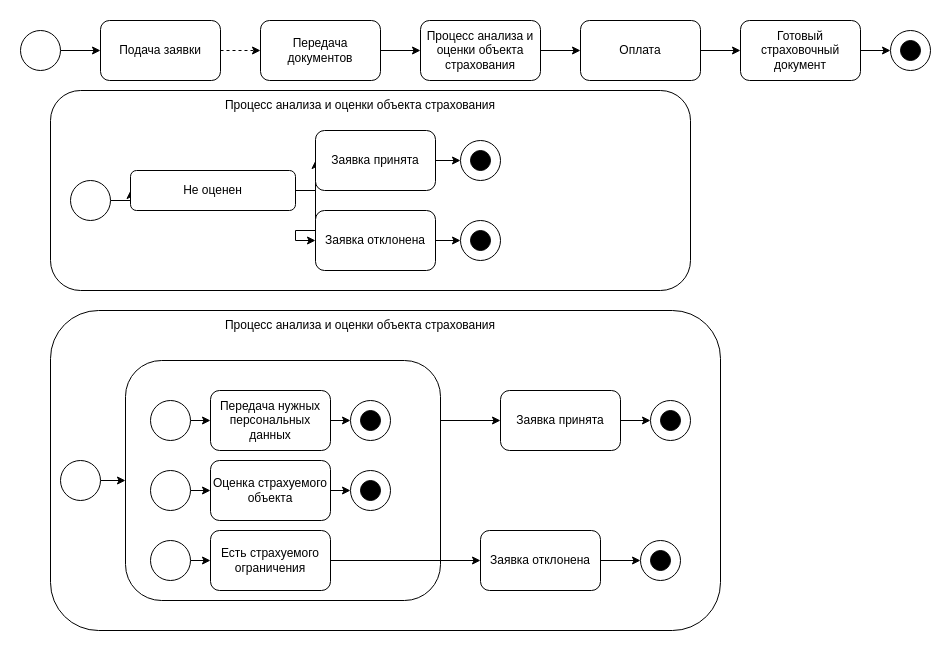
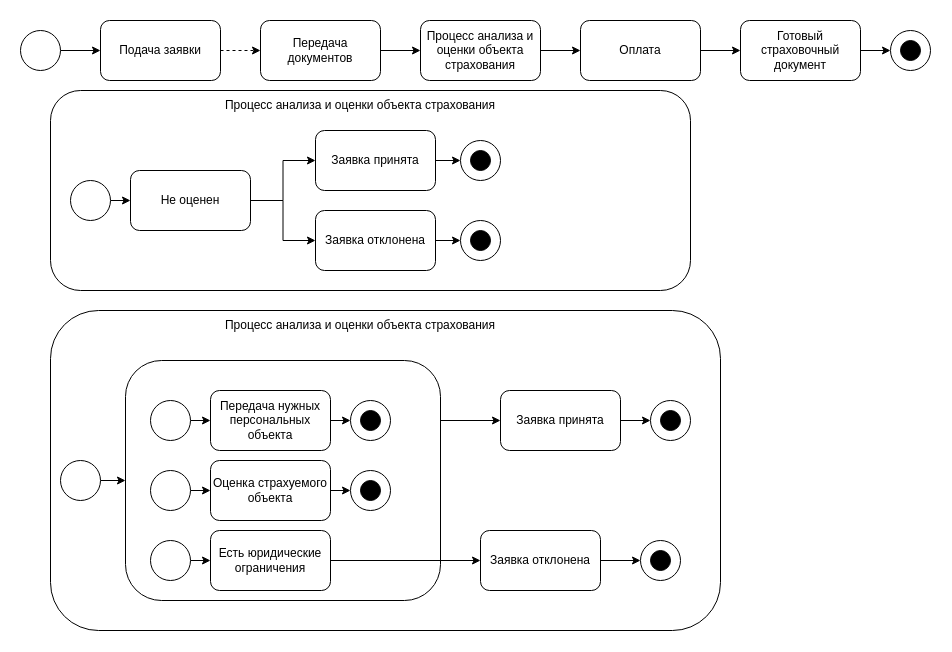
node "Не оценен": size 165x40 -> 120x60
node "Передача нужных персональных данных": label "Передача нужных персональных данных" -> "Передача нужных персональных объекта"
node "Есть страхуемого ограничения": label "Есть страхуемого ограничения" -> "Есть юридические ограничения"
